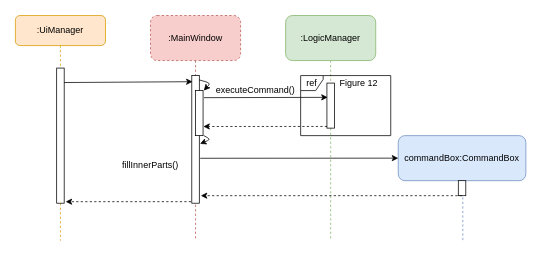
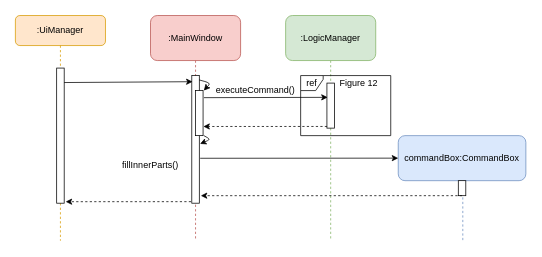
node ":MainWindow": style dashed -> solid
